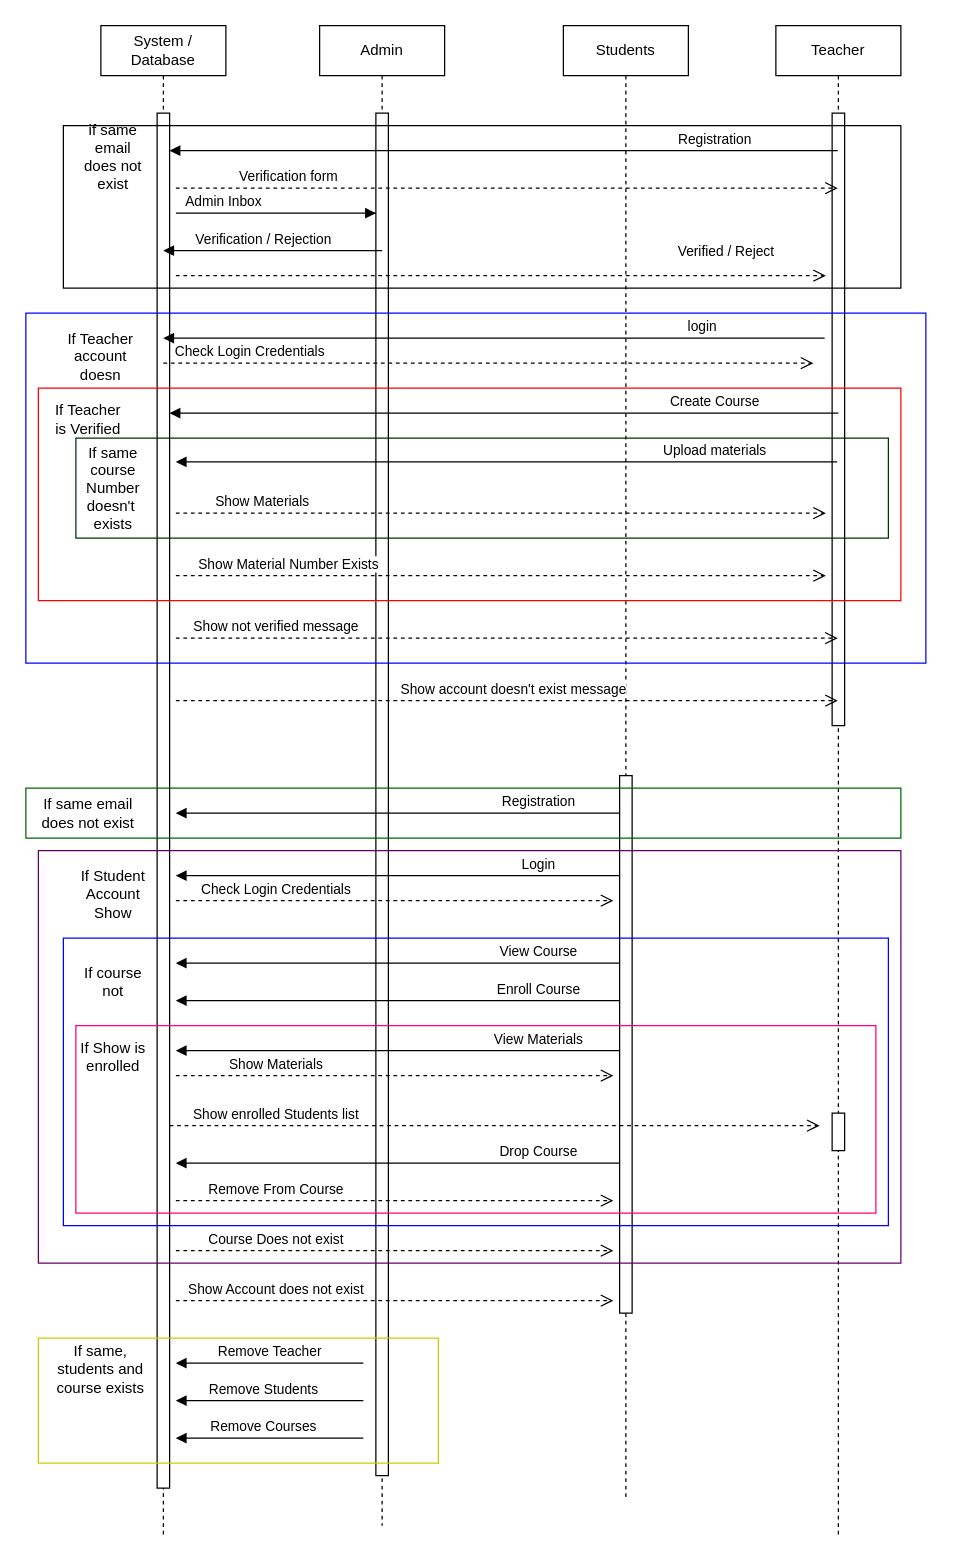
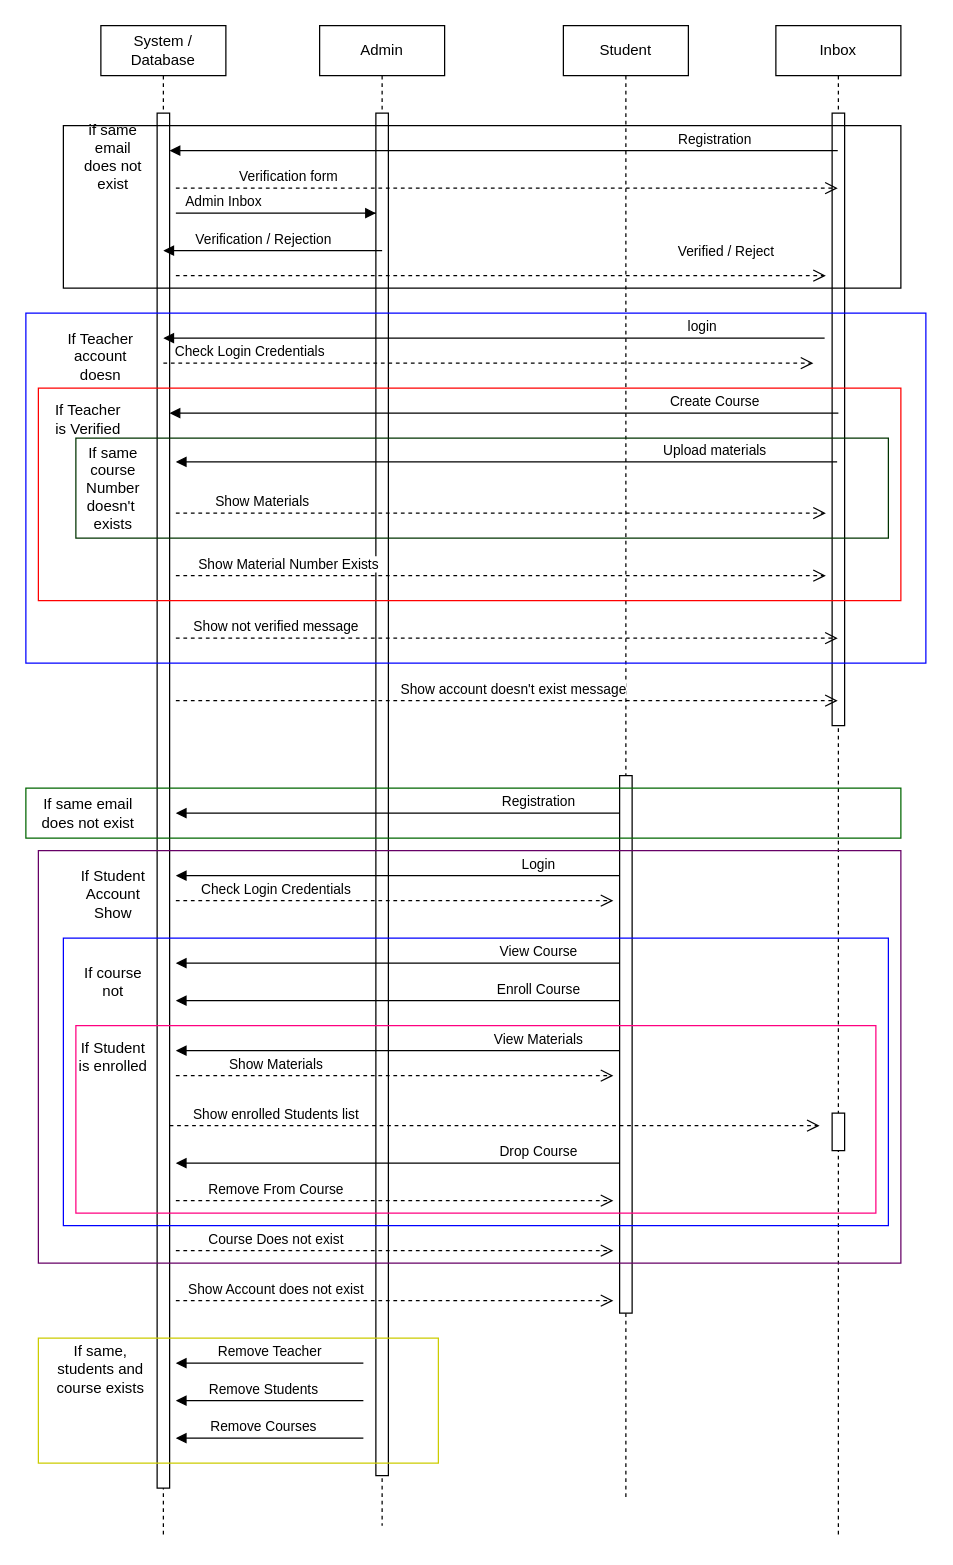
node "Students": label "Students" -> "Student"
node "Teacher": label "Teacher" -> "Inbox"
node "If Show is enrolled": label "If Show is enrolled" -> "If Student is enrolled"
